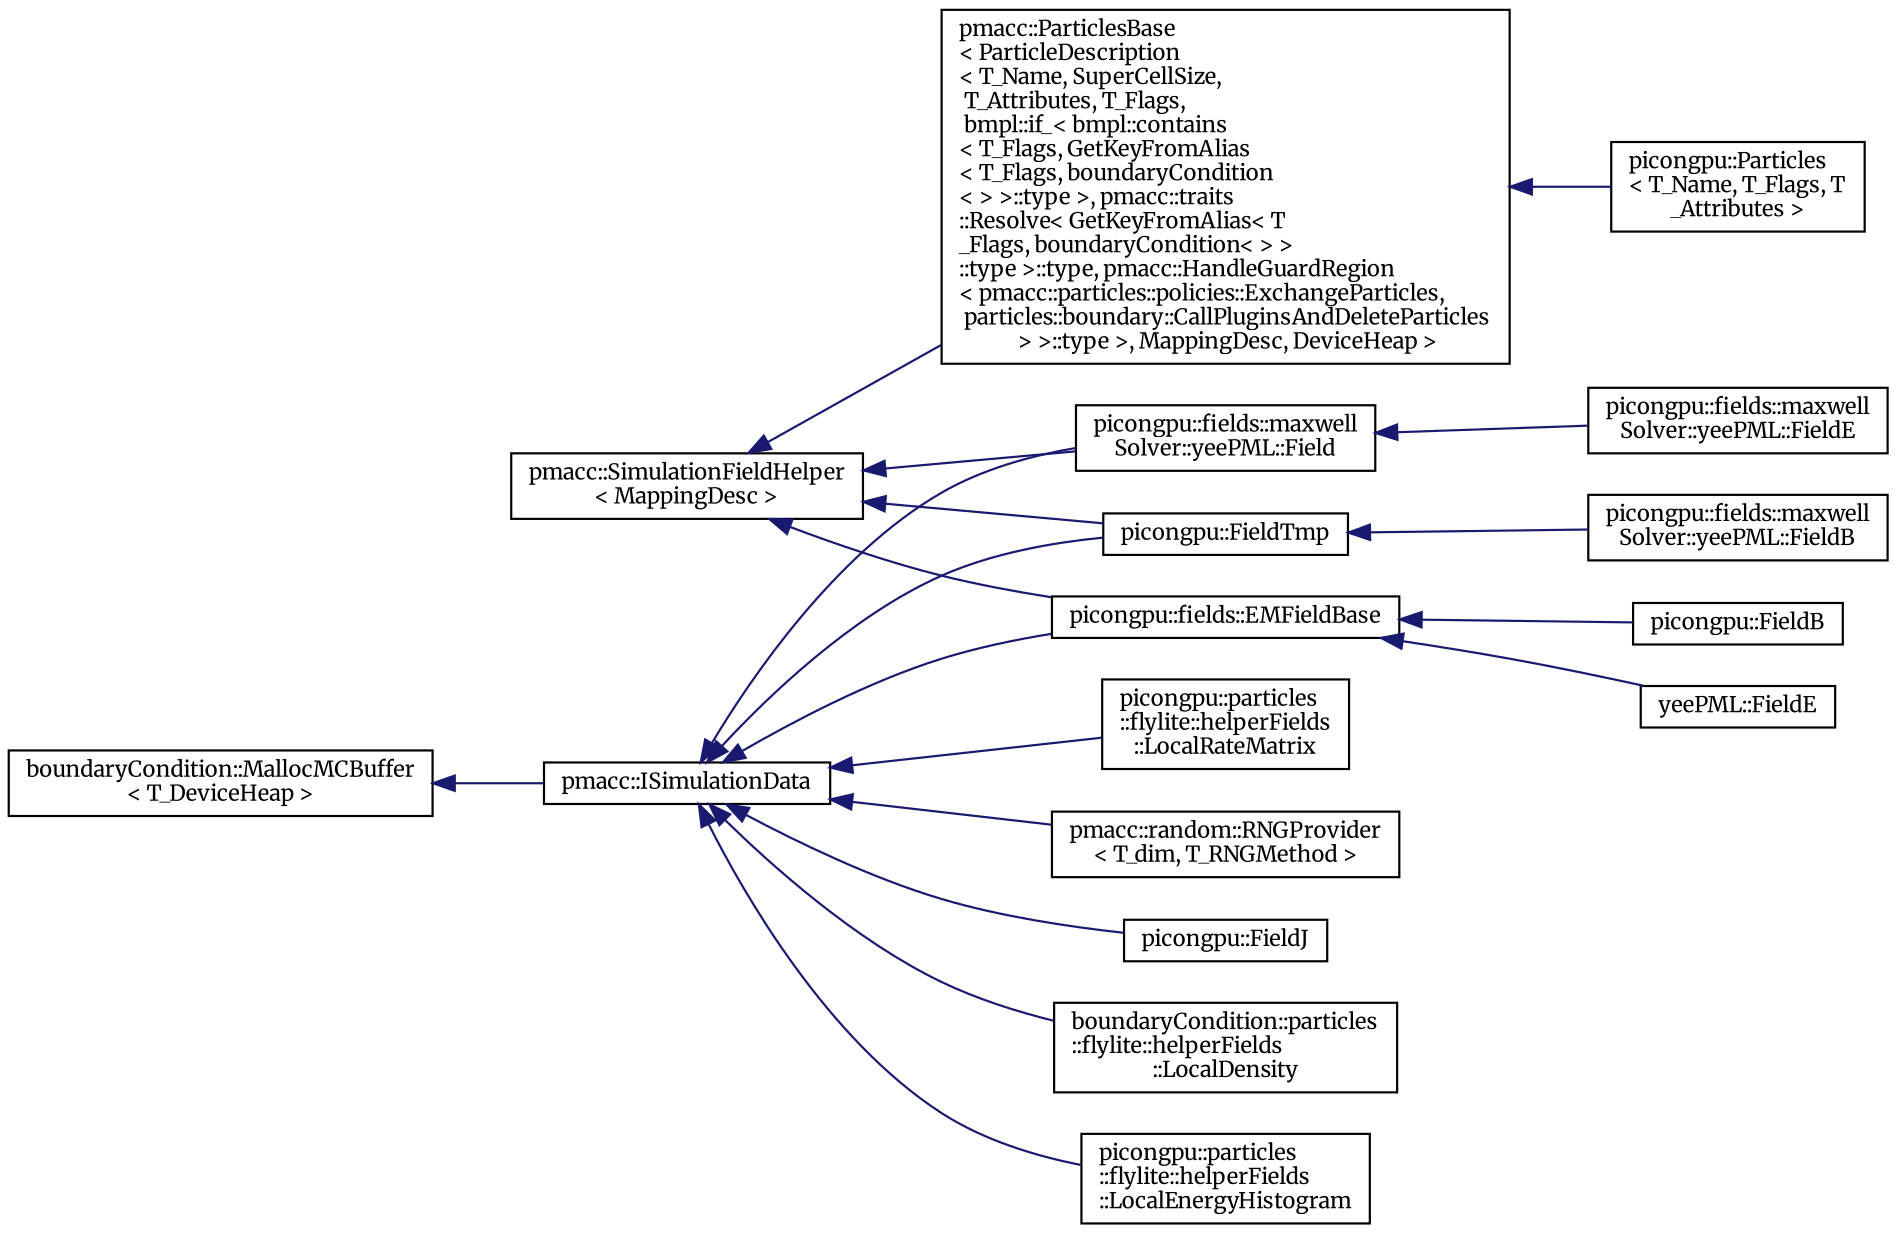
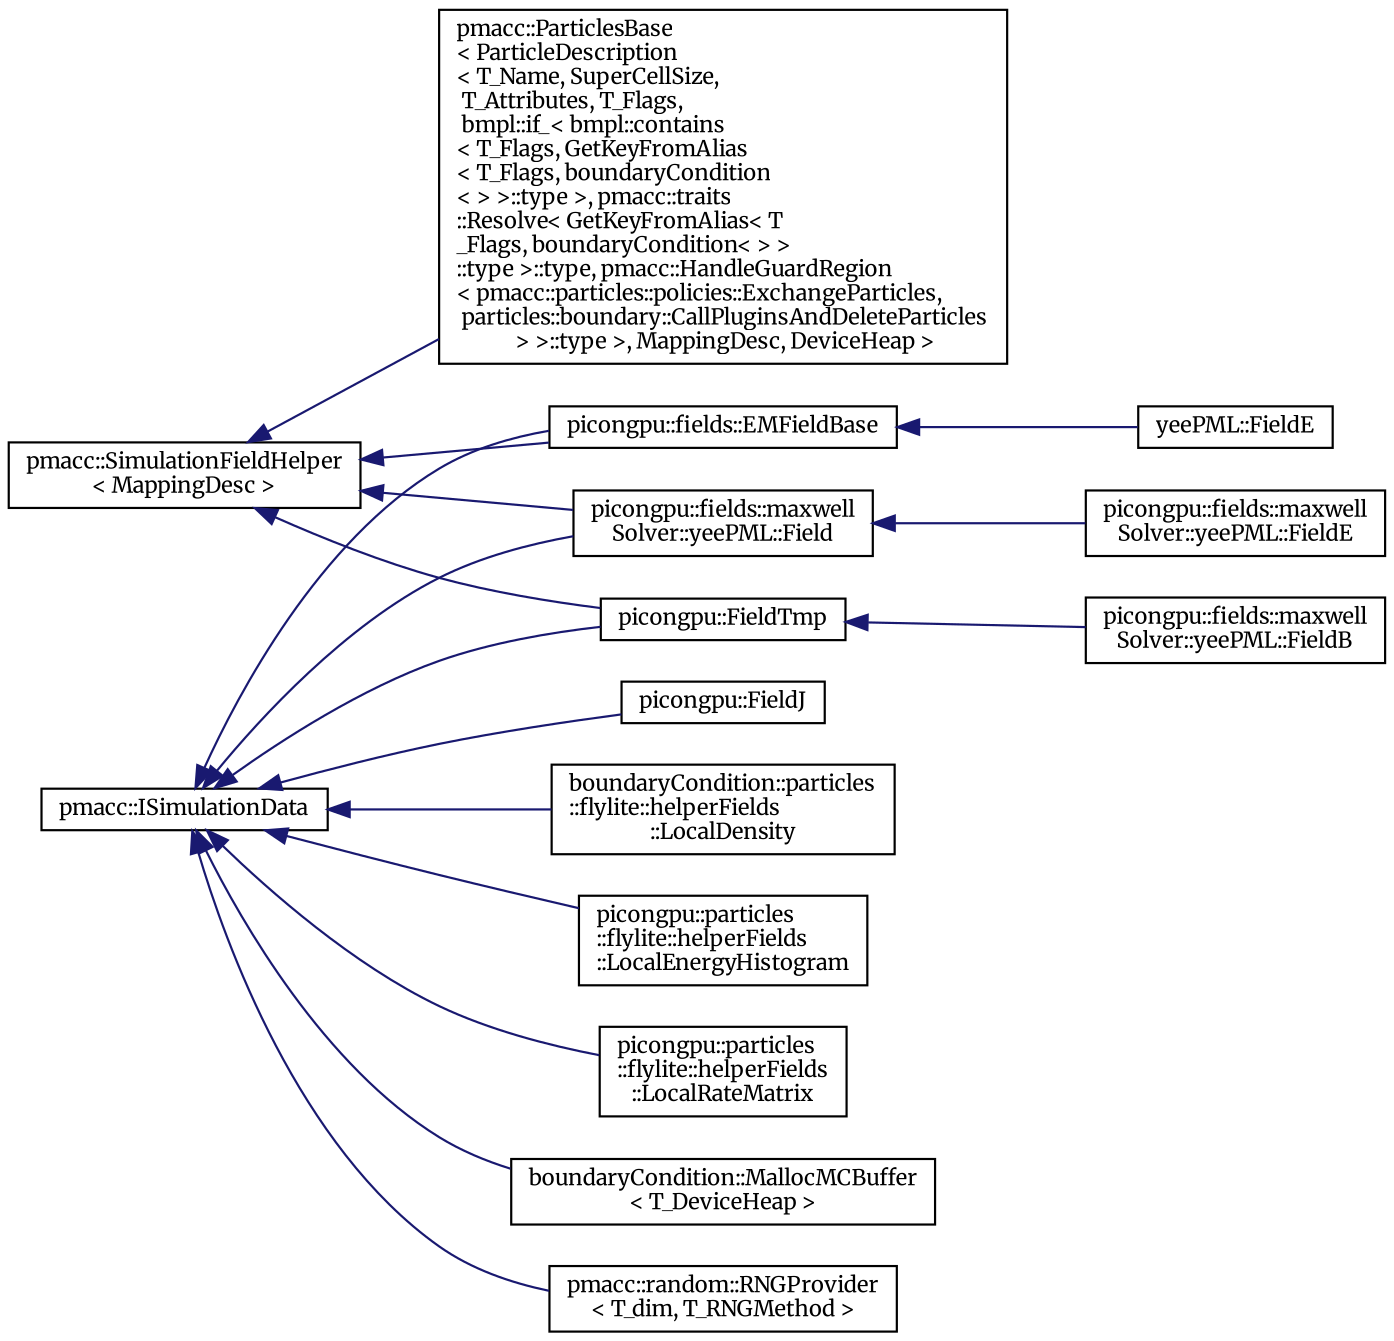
node "picongpu::Particles < T_Name, T_Flags, T _Attributes >": removed
node "picongpu::FieldB": removed
edge "pmacc::ISimulationData" -> "boundaryCondition::MallocMCBuffer < T_DeviceHeap >": reversed
